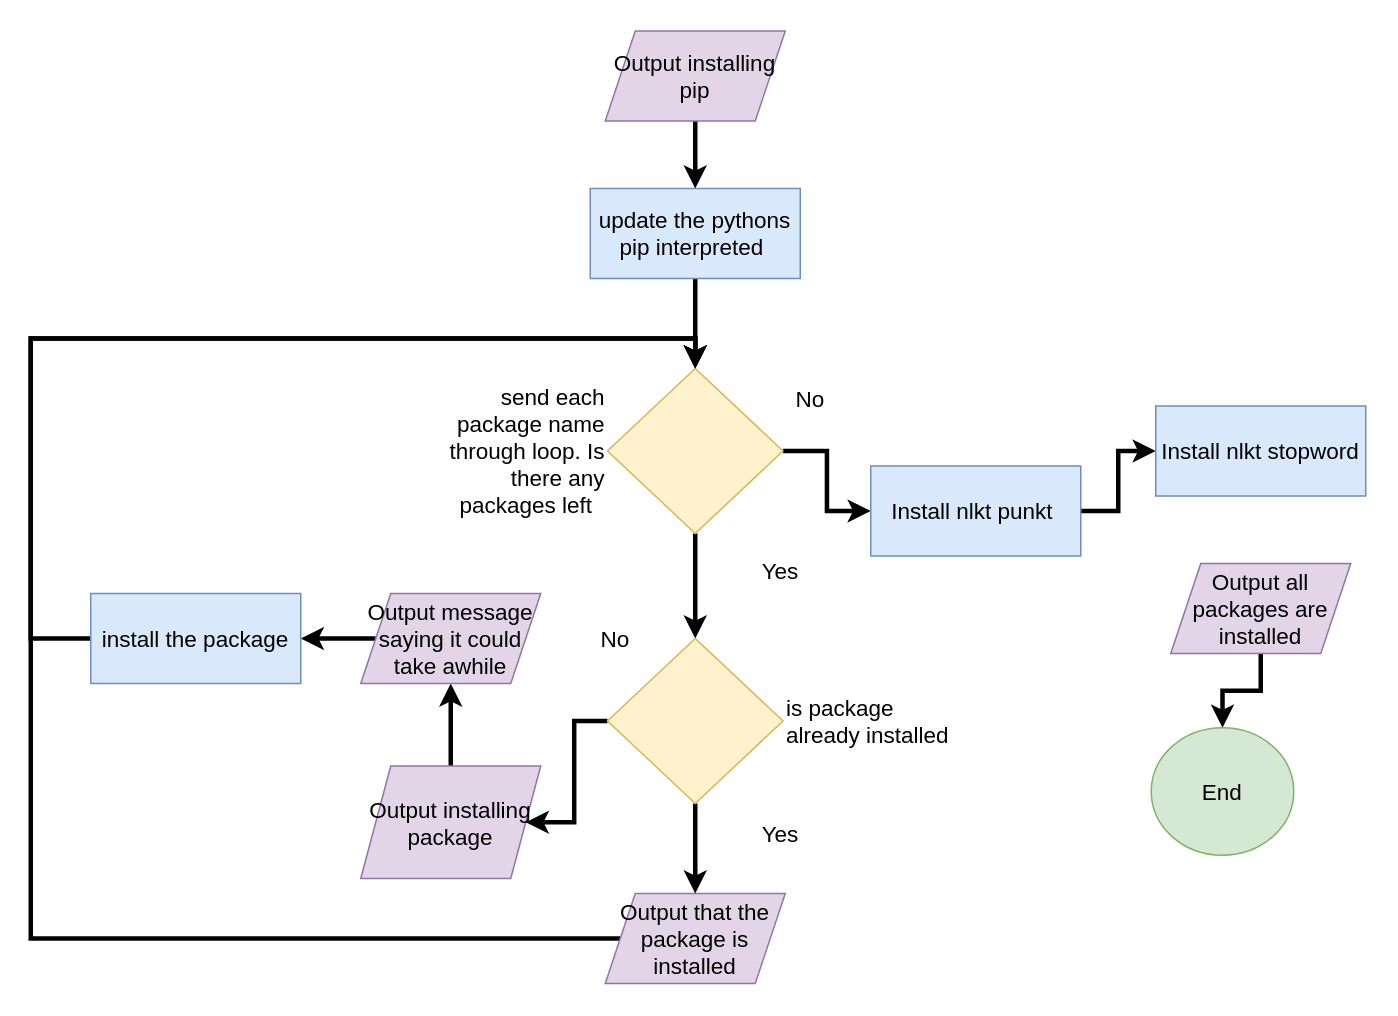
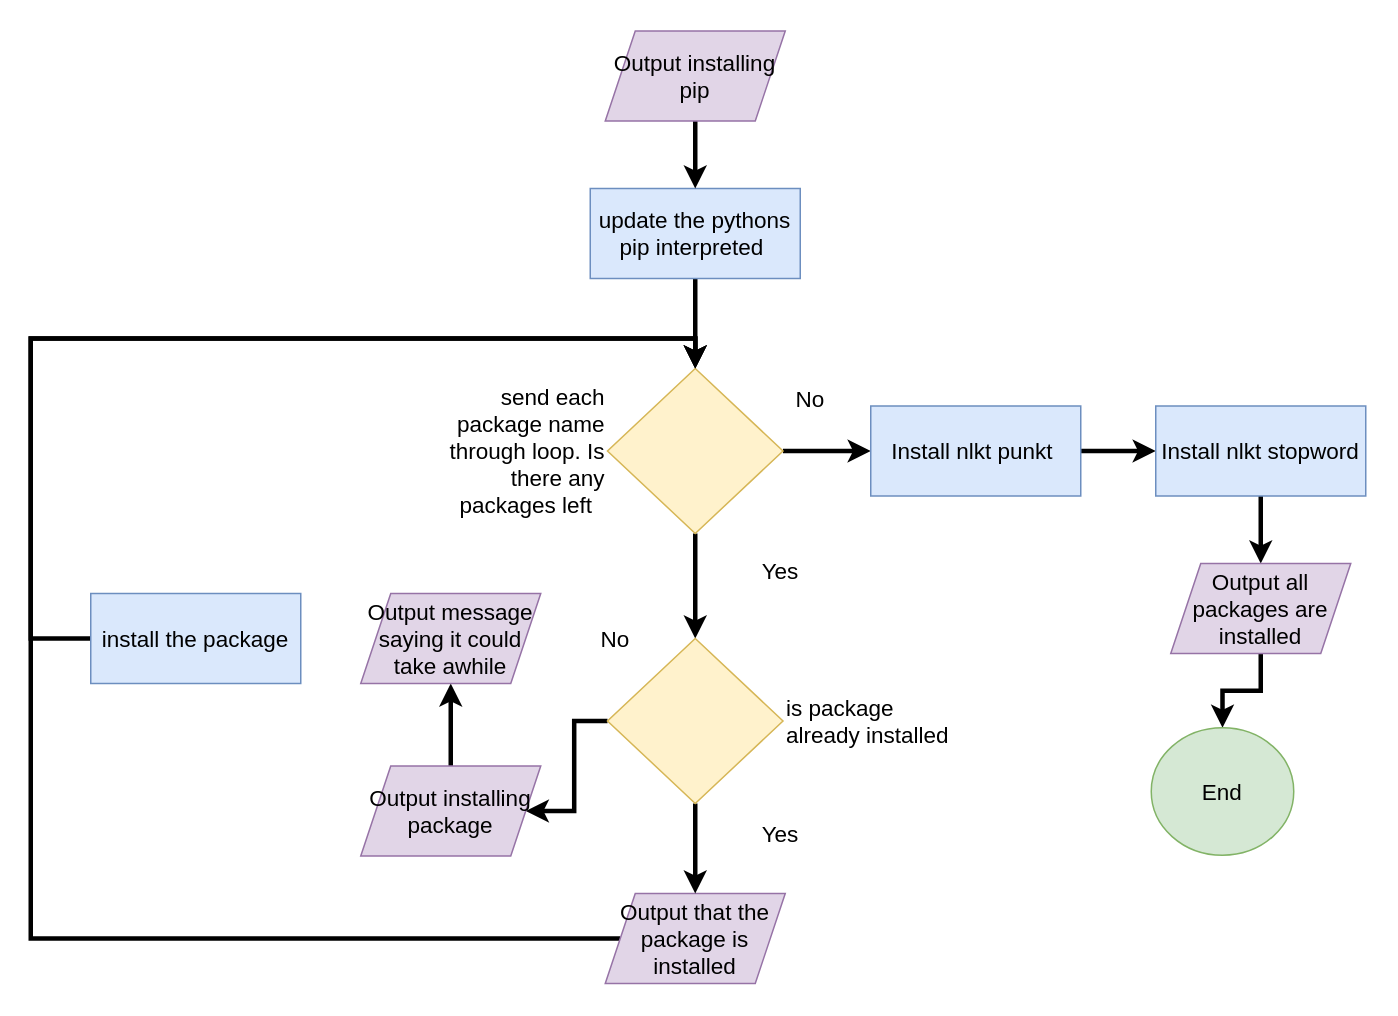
node "Install nlkt punkt": moved (976, 511) -> (976, 451)
edge "Install nlkt stopword" -> "Output all packages are installed": added
edge "Output message saying it could take awhile" -> "install the package": removed
node "Output installing package": size 180x113 -> 180x90
